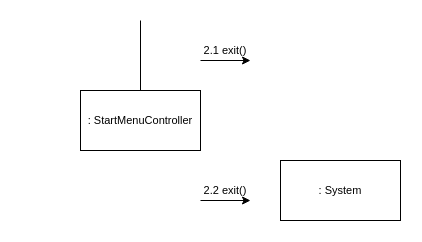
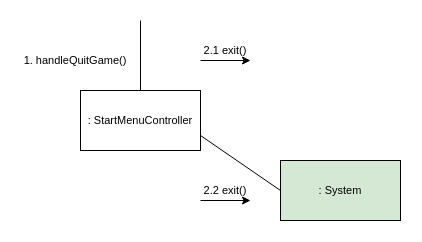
node "1. handleQuitGame()": added
edge ": StartMenuController" -- ": System": added
node ": System": fillcolor #ffffff -> #d5e8d4
